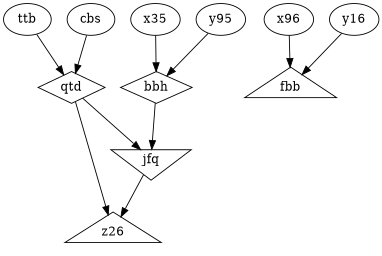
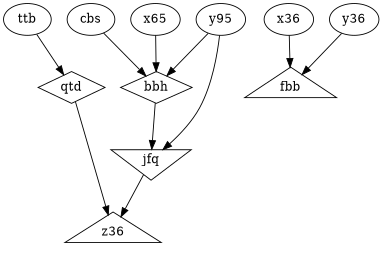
node "x35": label "x35" -> "x65"
node "x96": label "x96" -> "x36"
node "y16": label "y16" -> "y36"
edge "cbs" -> "qtd": now "cbs" -> "bbh"
edge "qtd" -> "jfq": now "y95" -> "jfq"
node "z26": label "z26" -> "z36"
